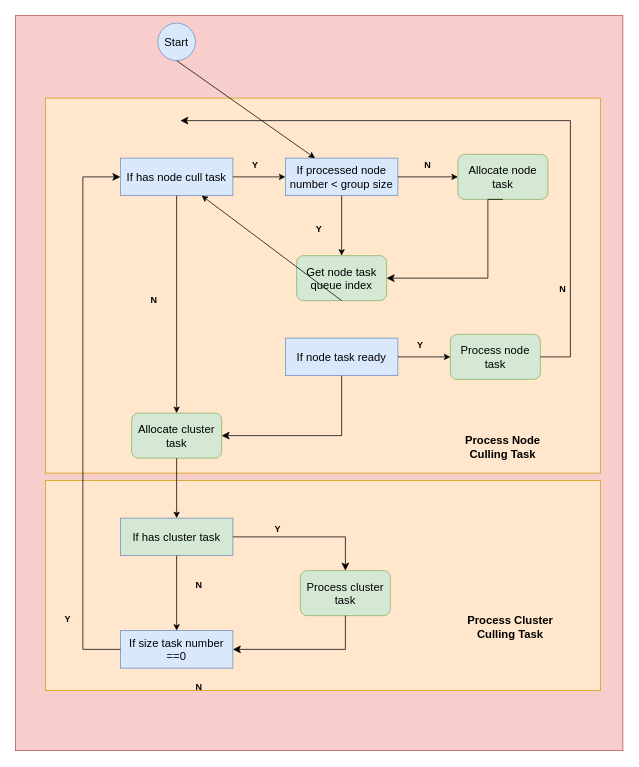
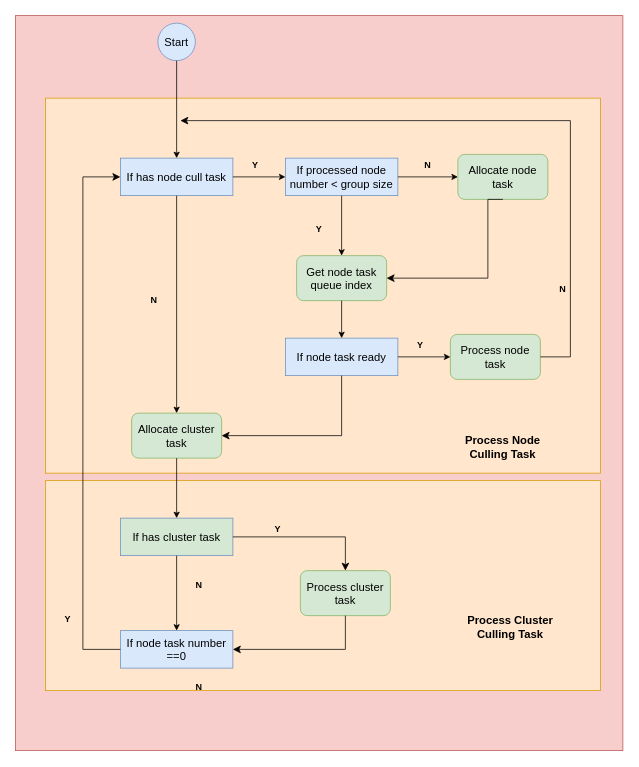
edge "Start" -> "If processed node number < group size": now "Start" -> "If has node cull task"
edge "Get node task queue index" -> "If has node cull task": now "Get node task queue index" -> "If node task ready"
node "If size task number ==0": label "If size task number ==0" -> "If node task number ==0"
